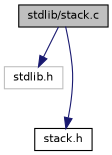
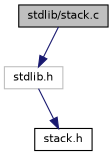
edge "stdlib/stack.c" -> "stack.h": now "stdlib.h" -> "stack.h"
